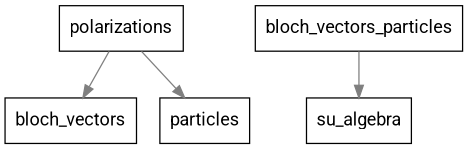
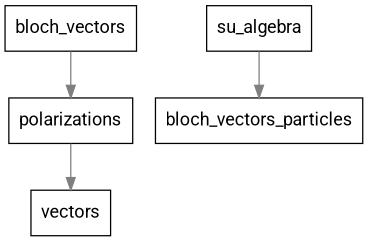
edge "bloch_vectors_particles" -> "su_algebra": reversed
edge "polarizations" -> "bloch_vectors": reversed
node "particles": label "particles" -> "vectors"
